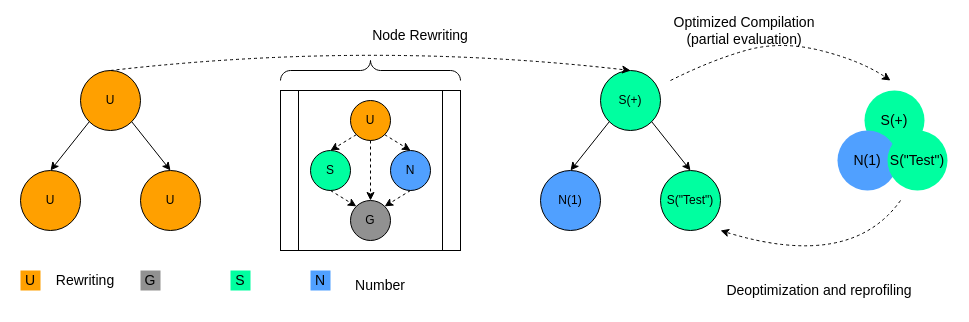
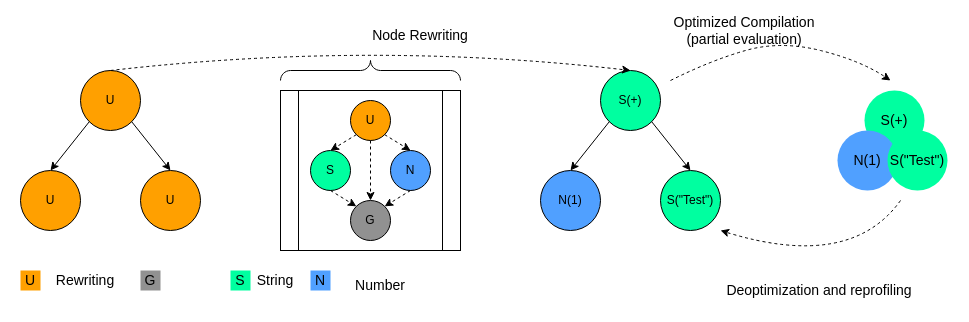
node "String": added
